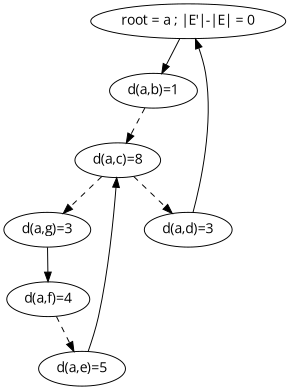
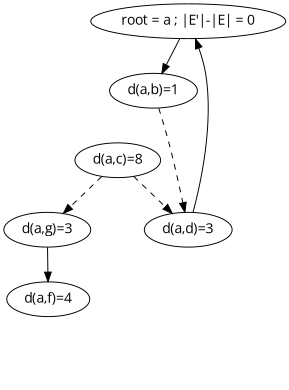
edge "d(a,b)=1" -> "d(a,c)=8": now "d(a,b)=1" -> "d(a,d)=3"
node "d(a,e)=5": removed
